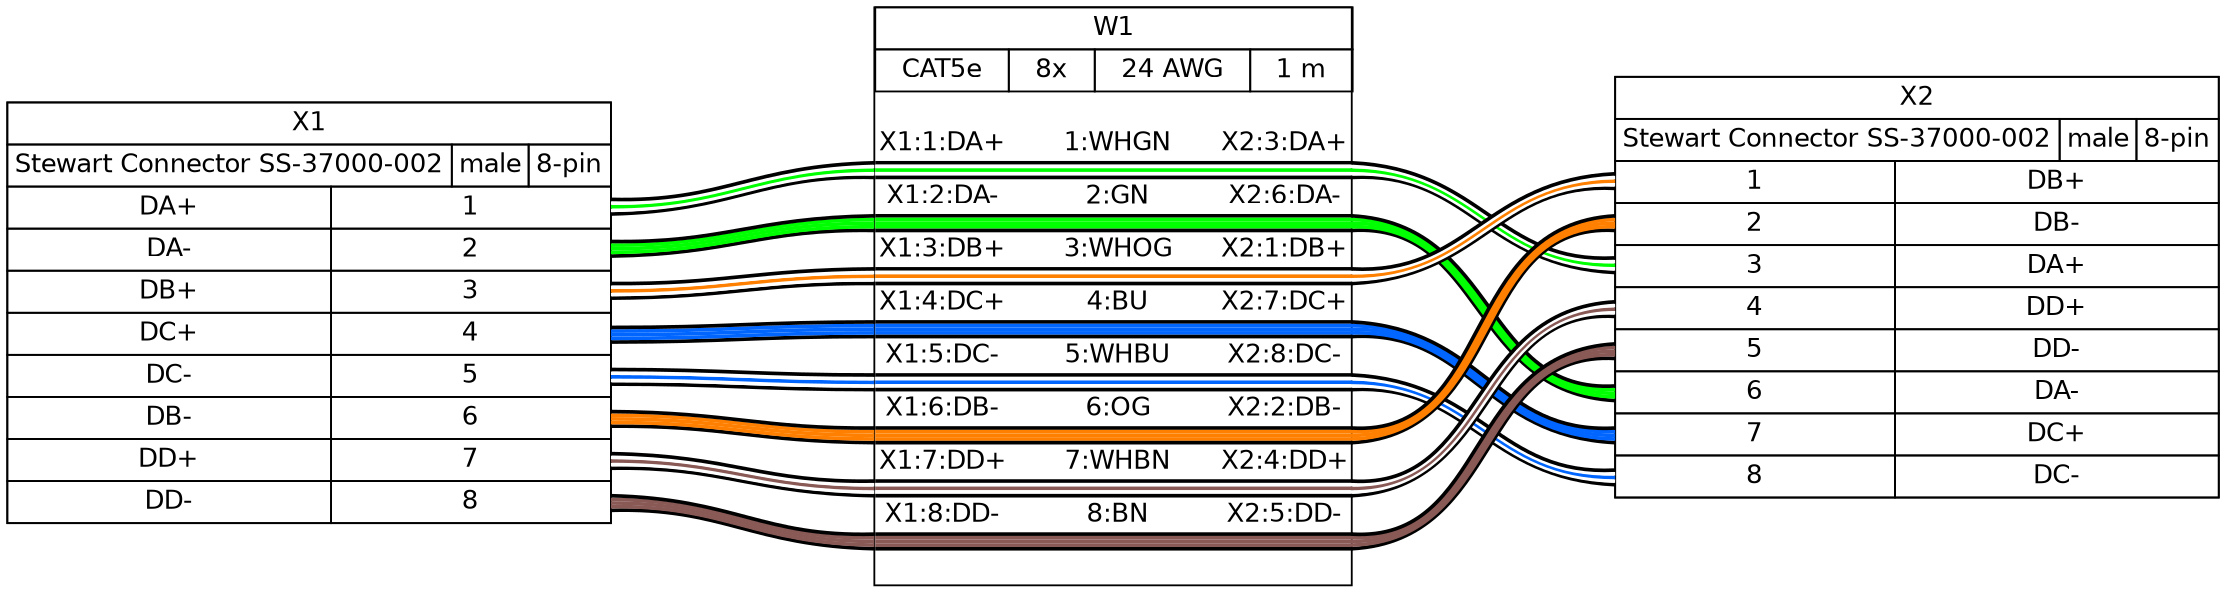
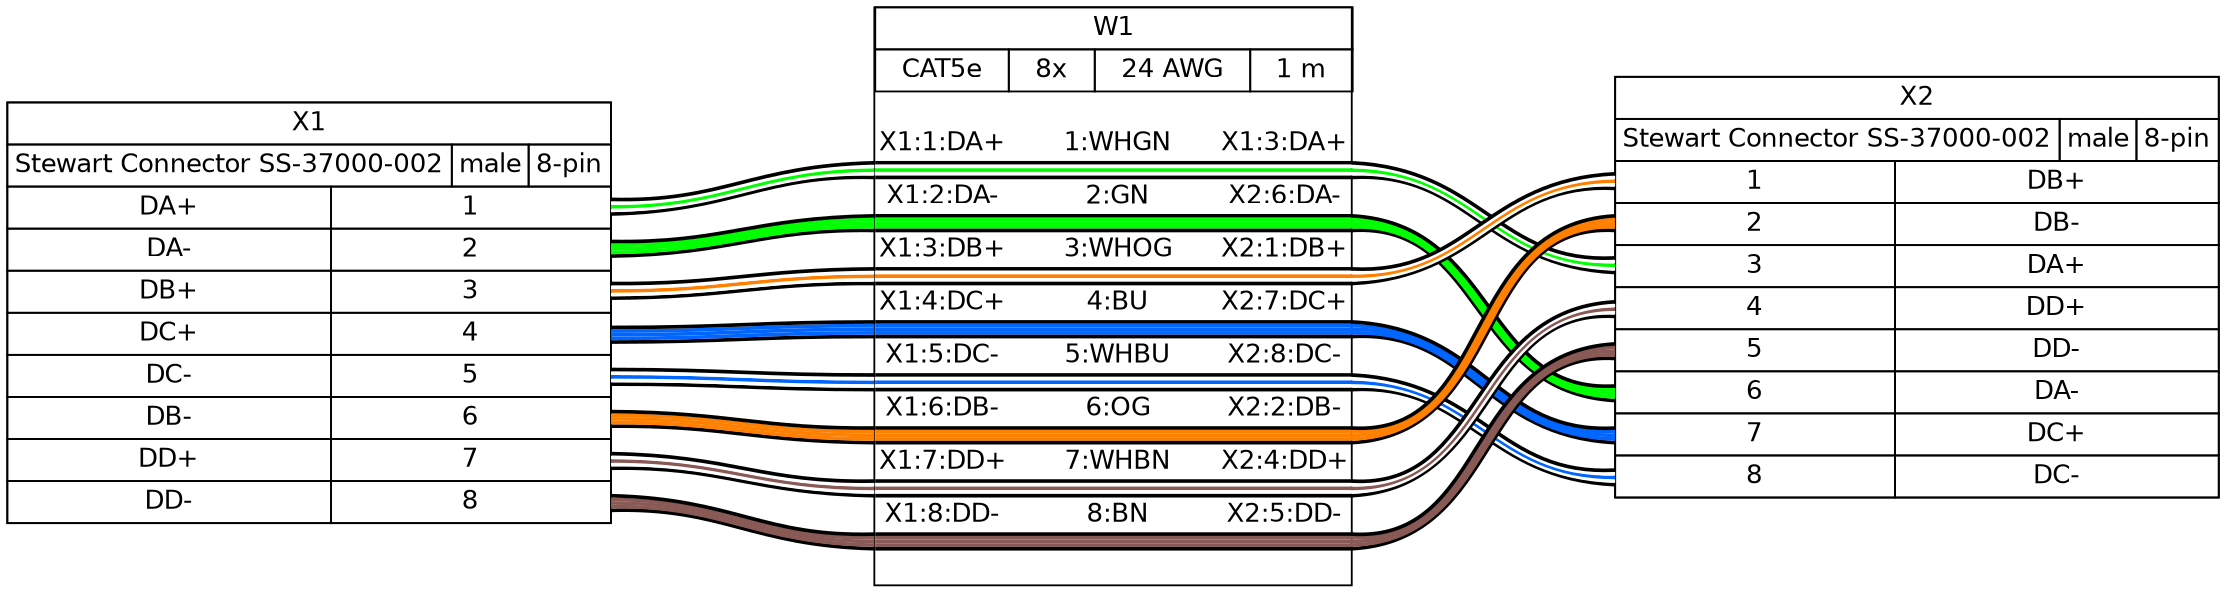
node "W1": text "X2:3:DA+" -> "X1:3:DA+"
